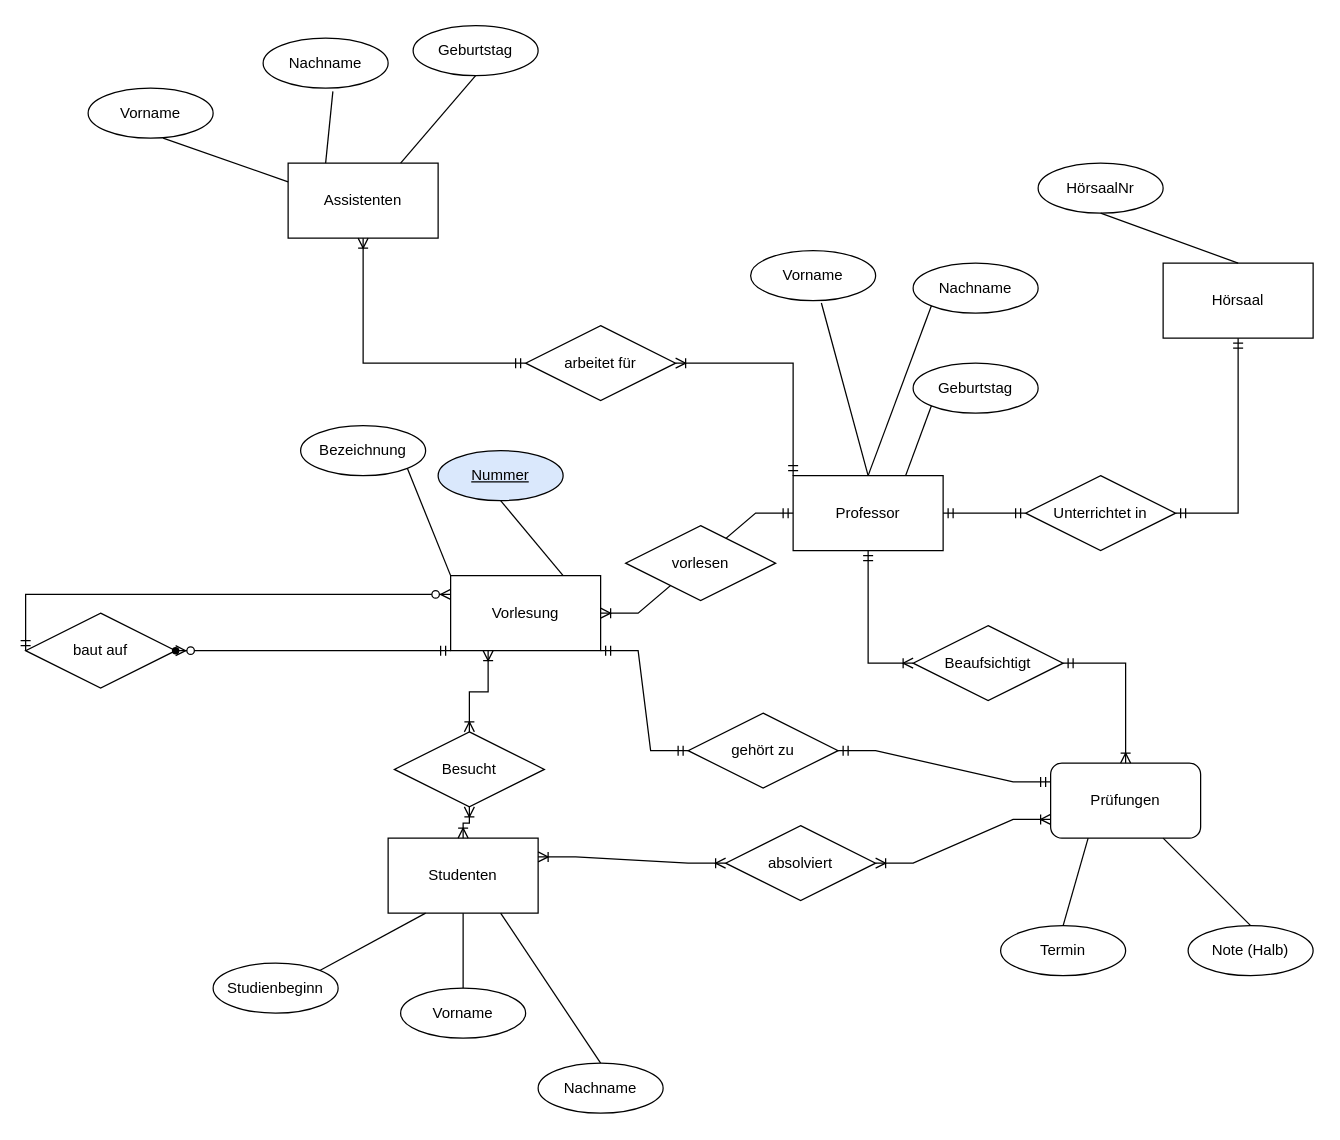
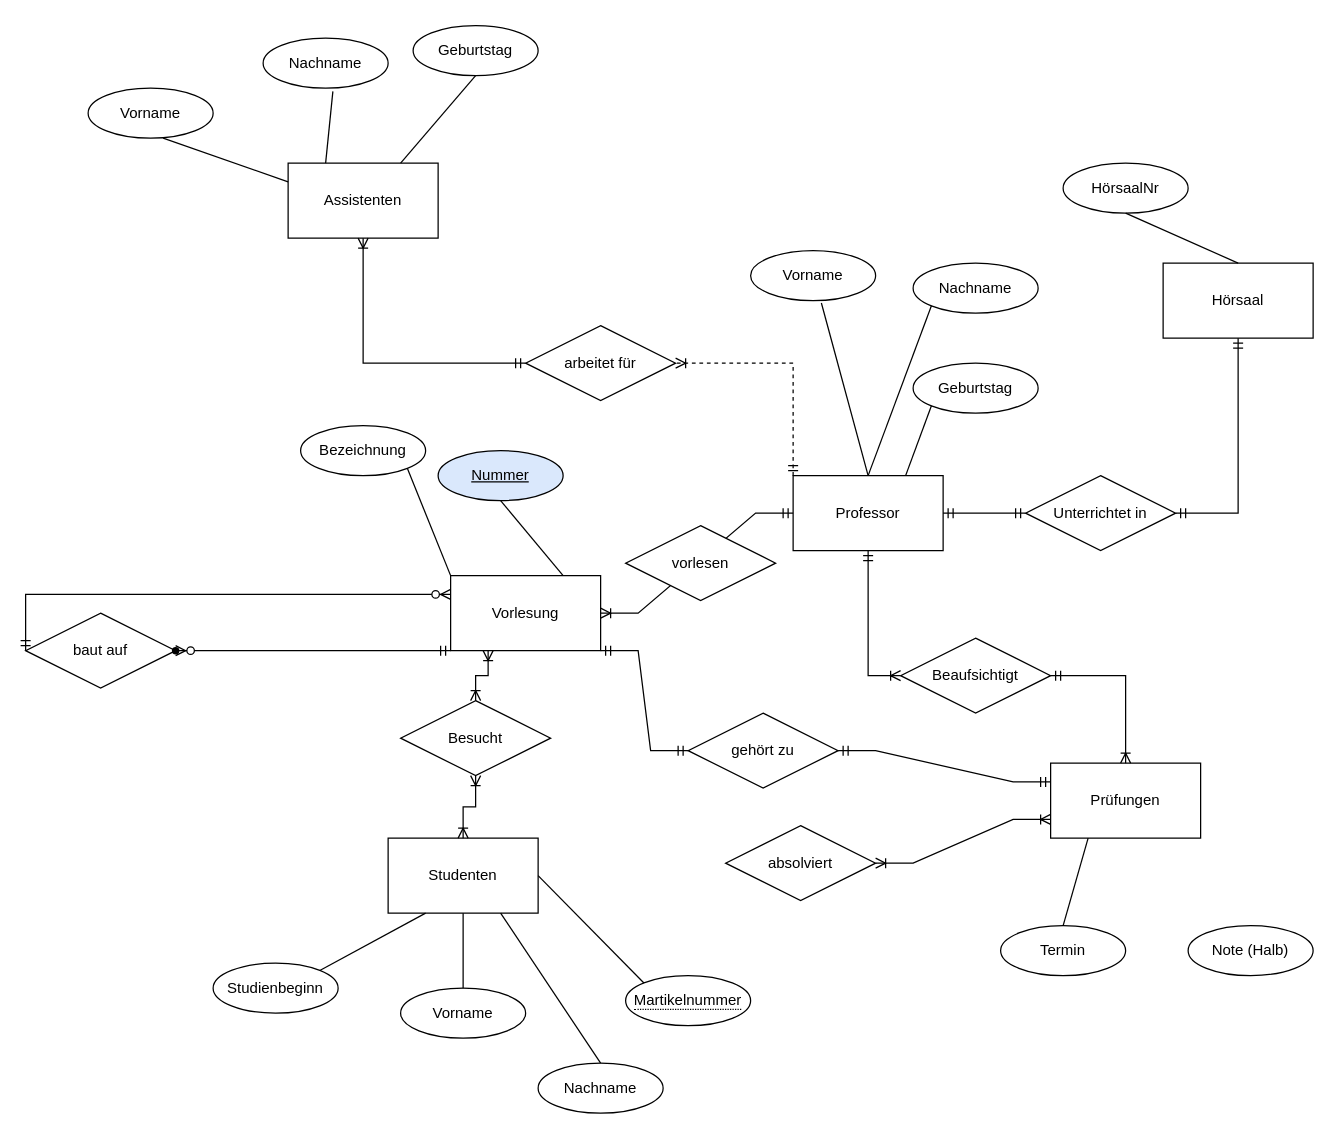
node "HörsaalNr": moved (1101, 188) -> (1126, 188)
edge "arbeitet für" -- "Professor": style solid -> dashed
node "Beaufsichtigt": moved (988, 663) -> (976, 676)
node "Besucht": moved (469, 769) -> (476, 738)
node "Prüfungen": shape rounded rectangle -> rectangle
edge "absolviert" -- "Studenten": removed
edge "Prüfungen" -- "Note (Halb)": removed
edge "Studenten" -- "Martikelnummer": added
node "Martikelnummer": added
